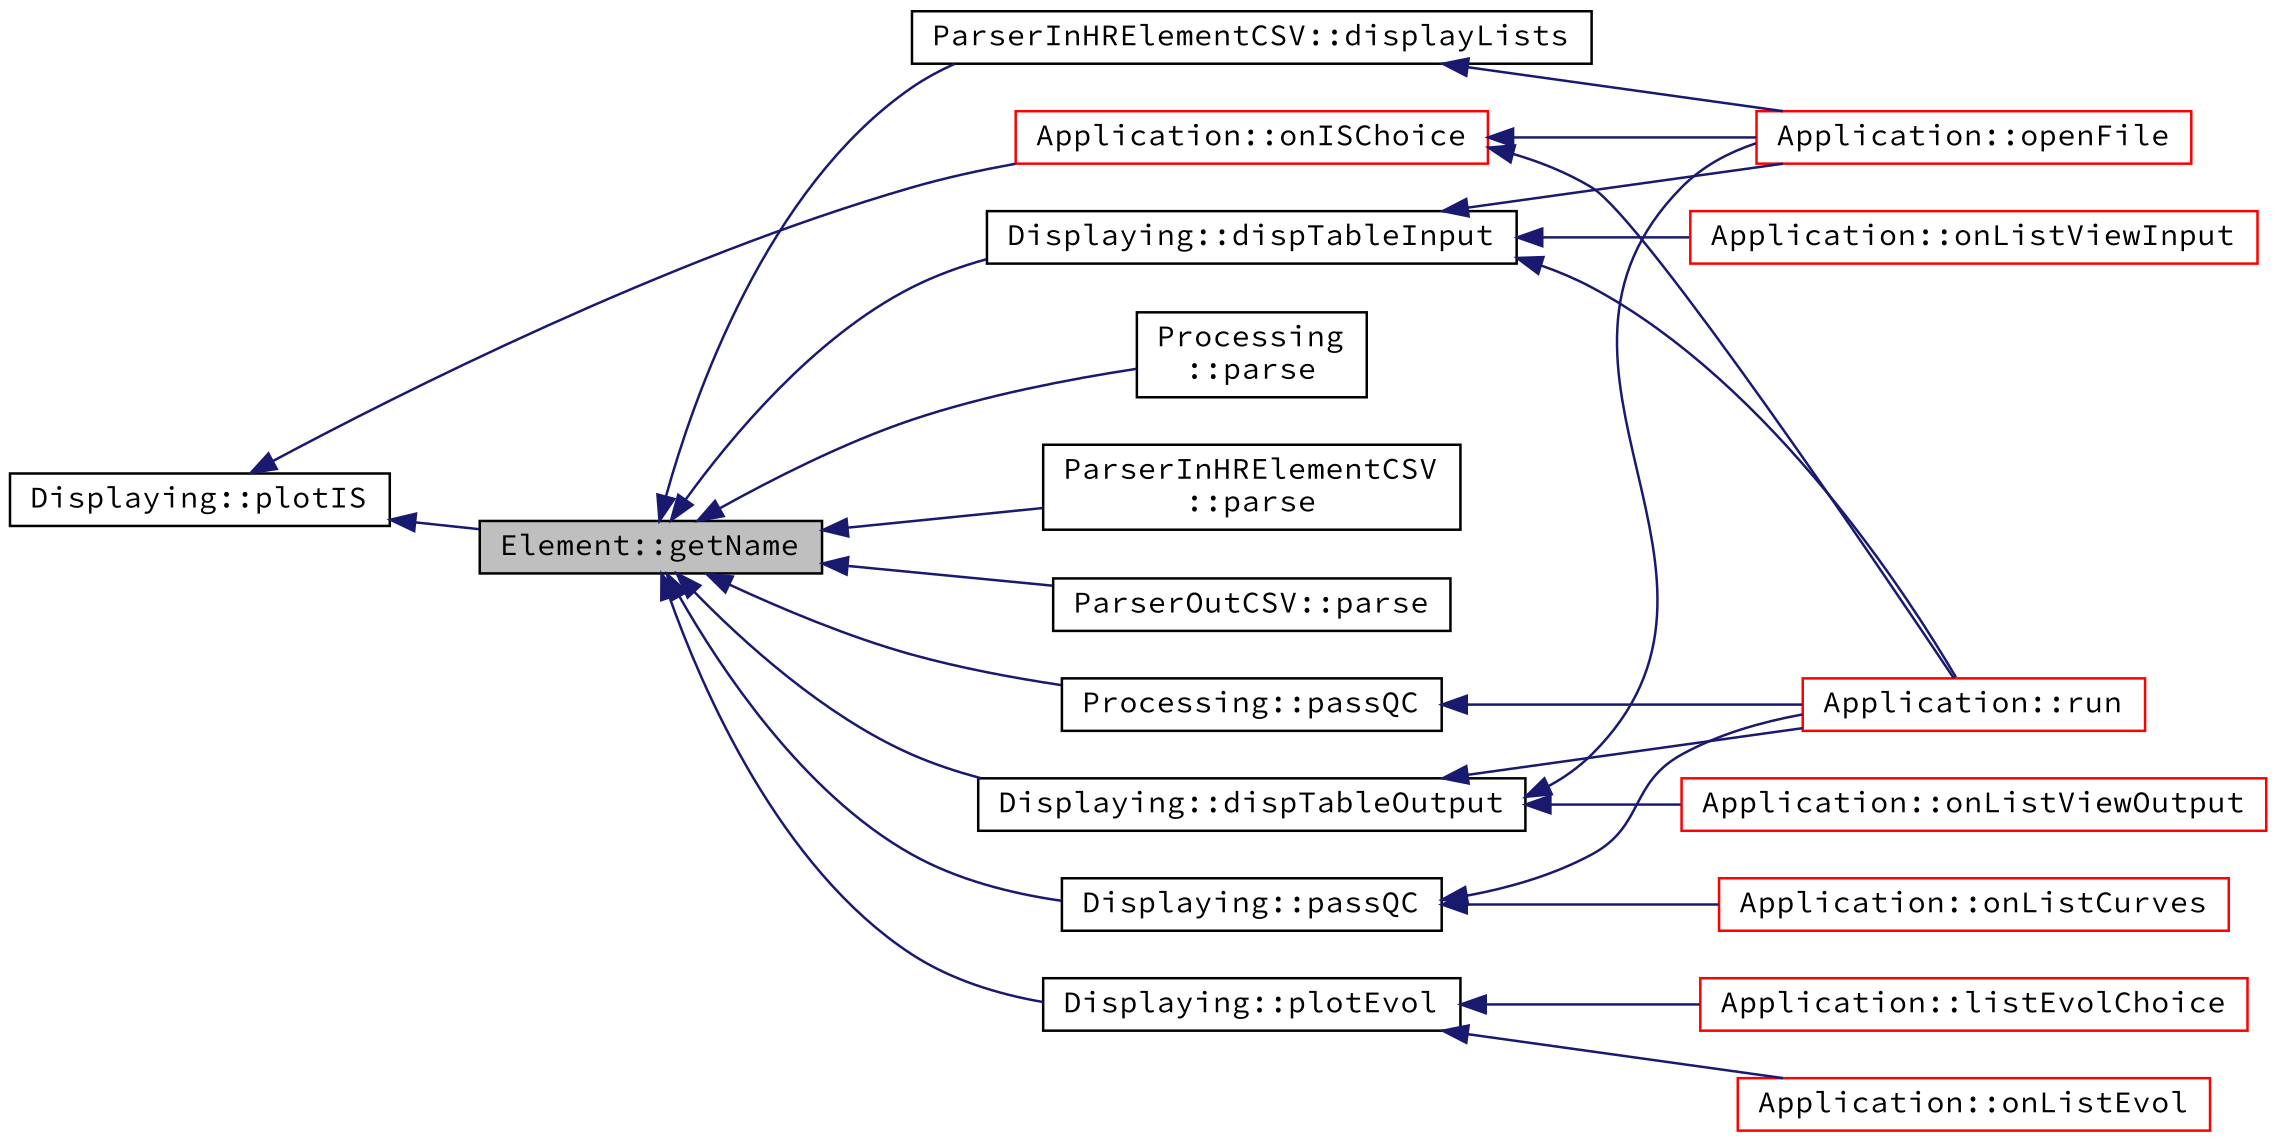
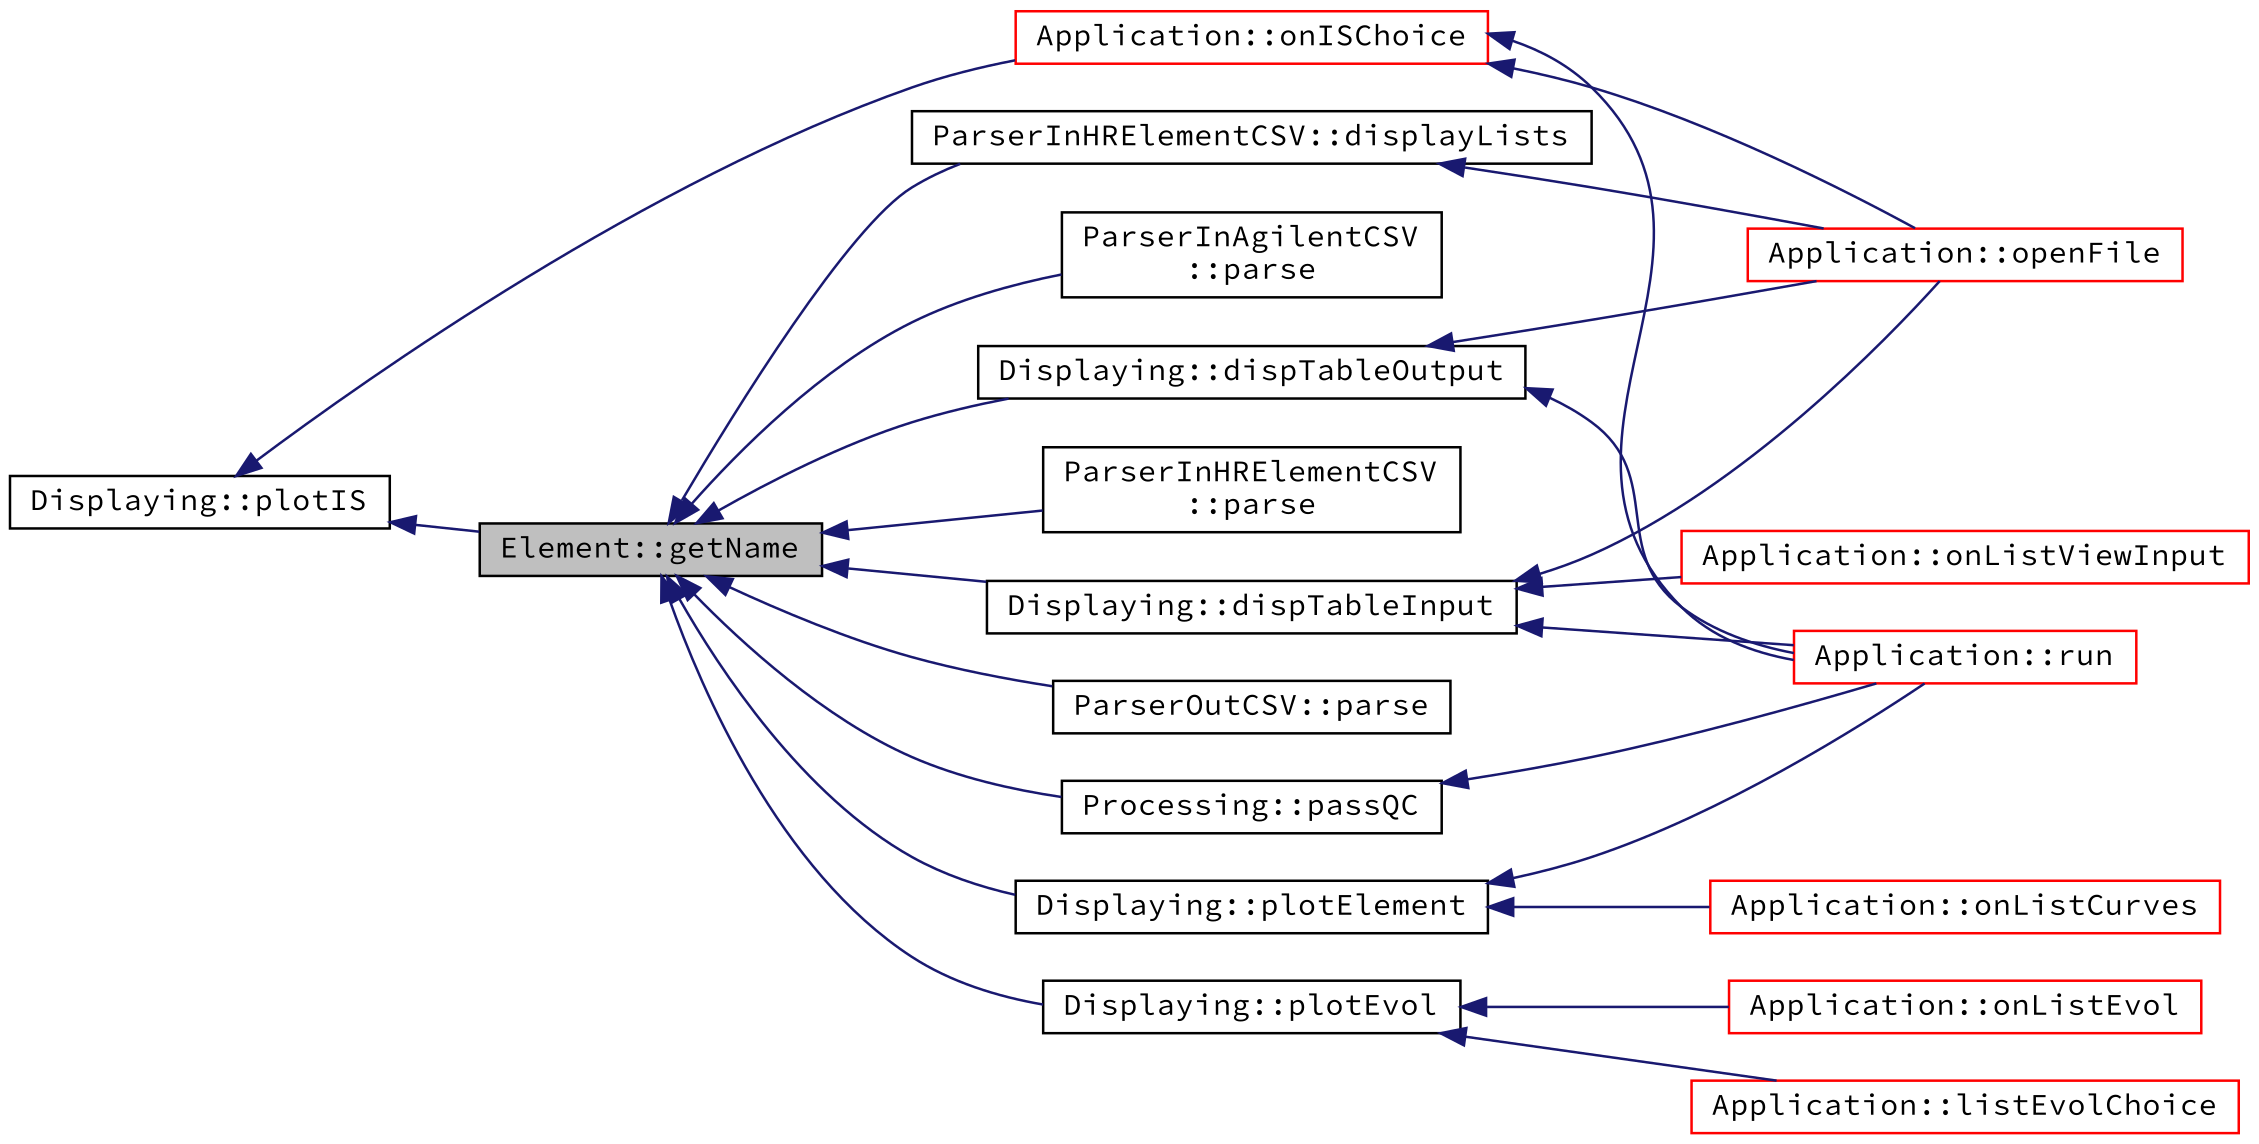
node "Processing ::parse": label "Processing ::parse" -> "ParserInAgilentCSV ::parse"
node "Application::onListViewOutput": removed
node "Displaying::passQC": label "Displaying::passQC" -> "Displaying::plotElement"
